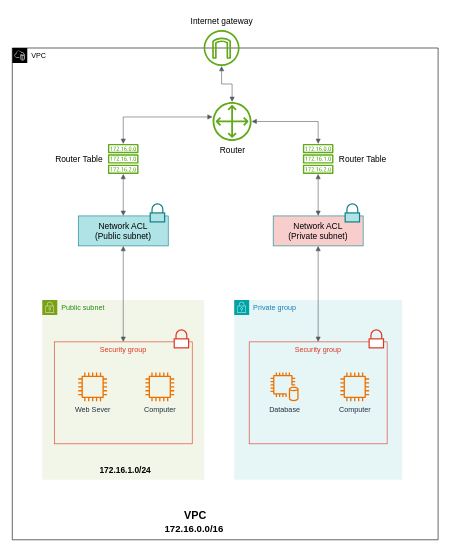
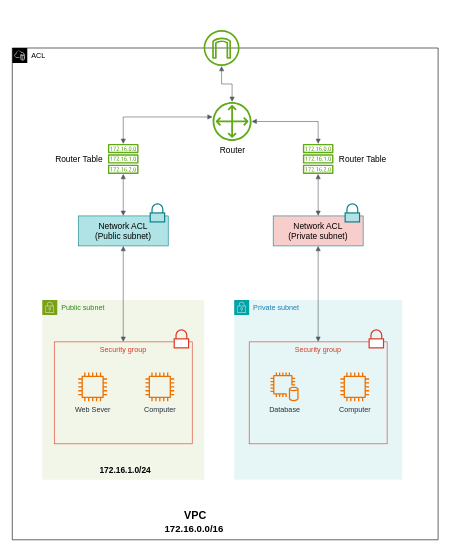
node "Internet gateway": removed
node "VPC": label "VPC" -> "ACL"
node "Private group": label "Private group" -> "Private subnet"
